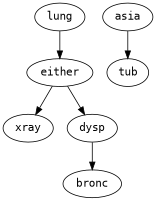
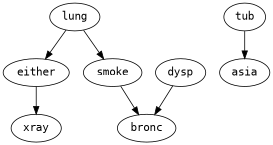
edge "asia" -> "tub": reversed
node "smoke": added
edge "either" -> "dysp": removed
